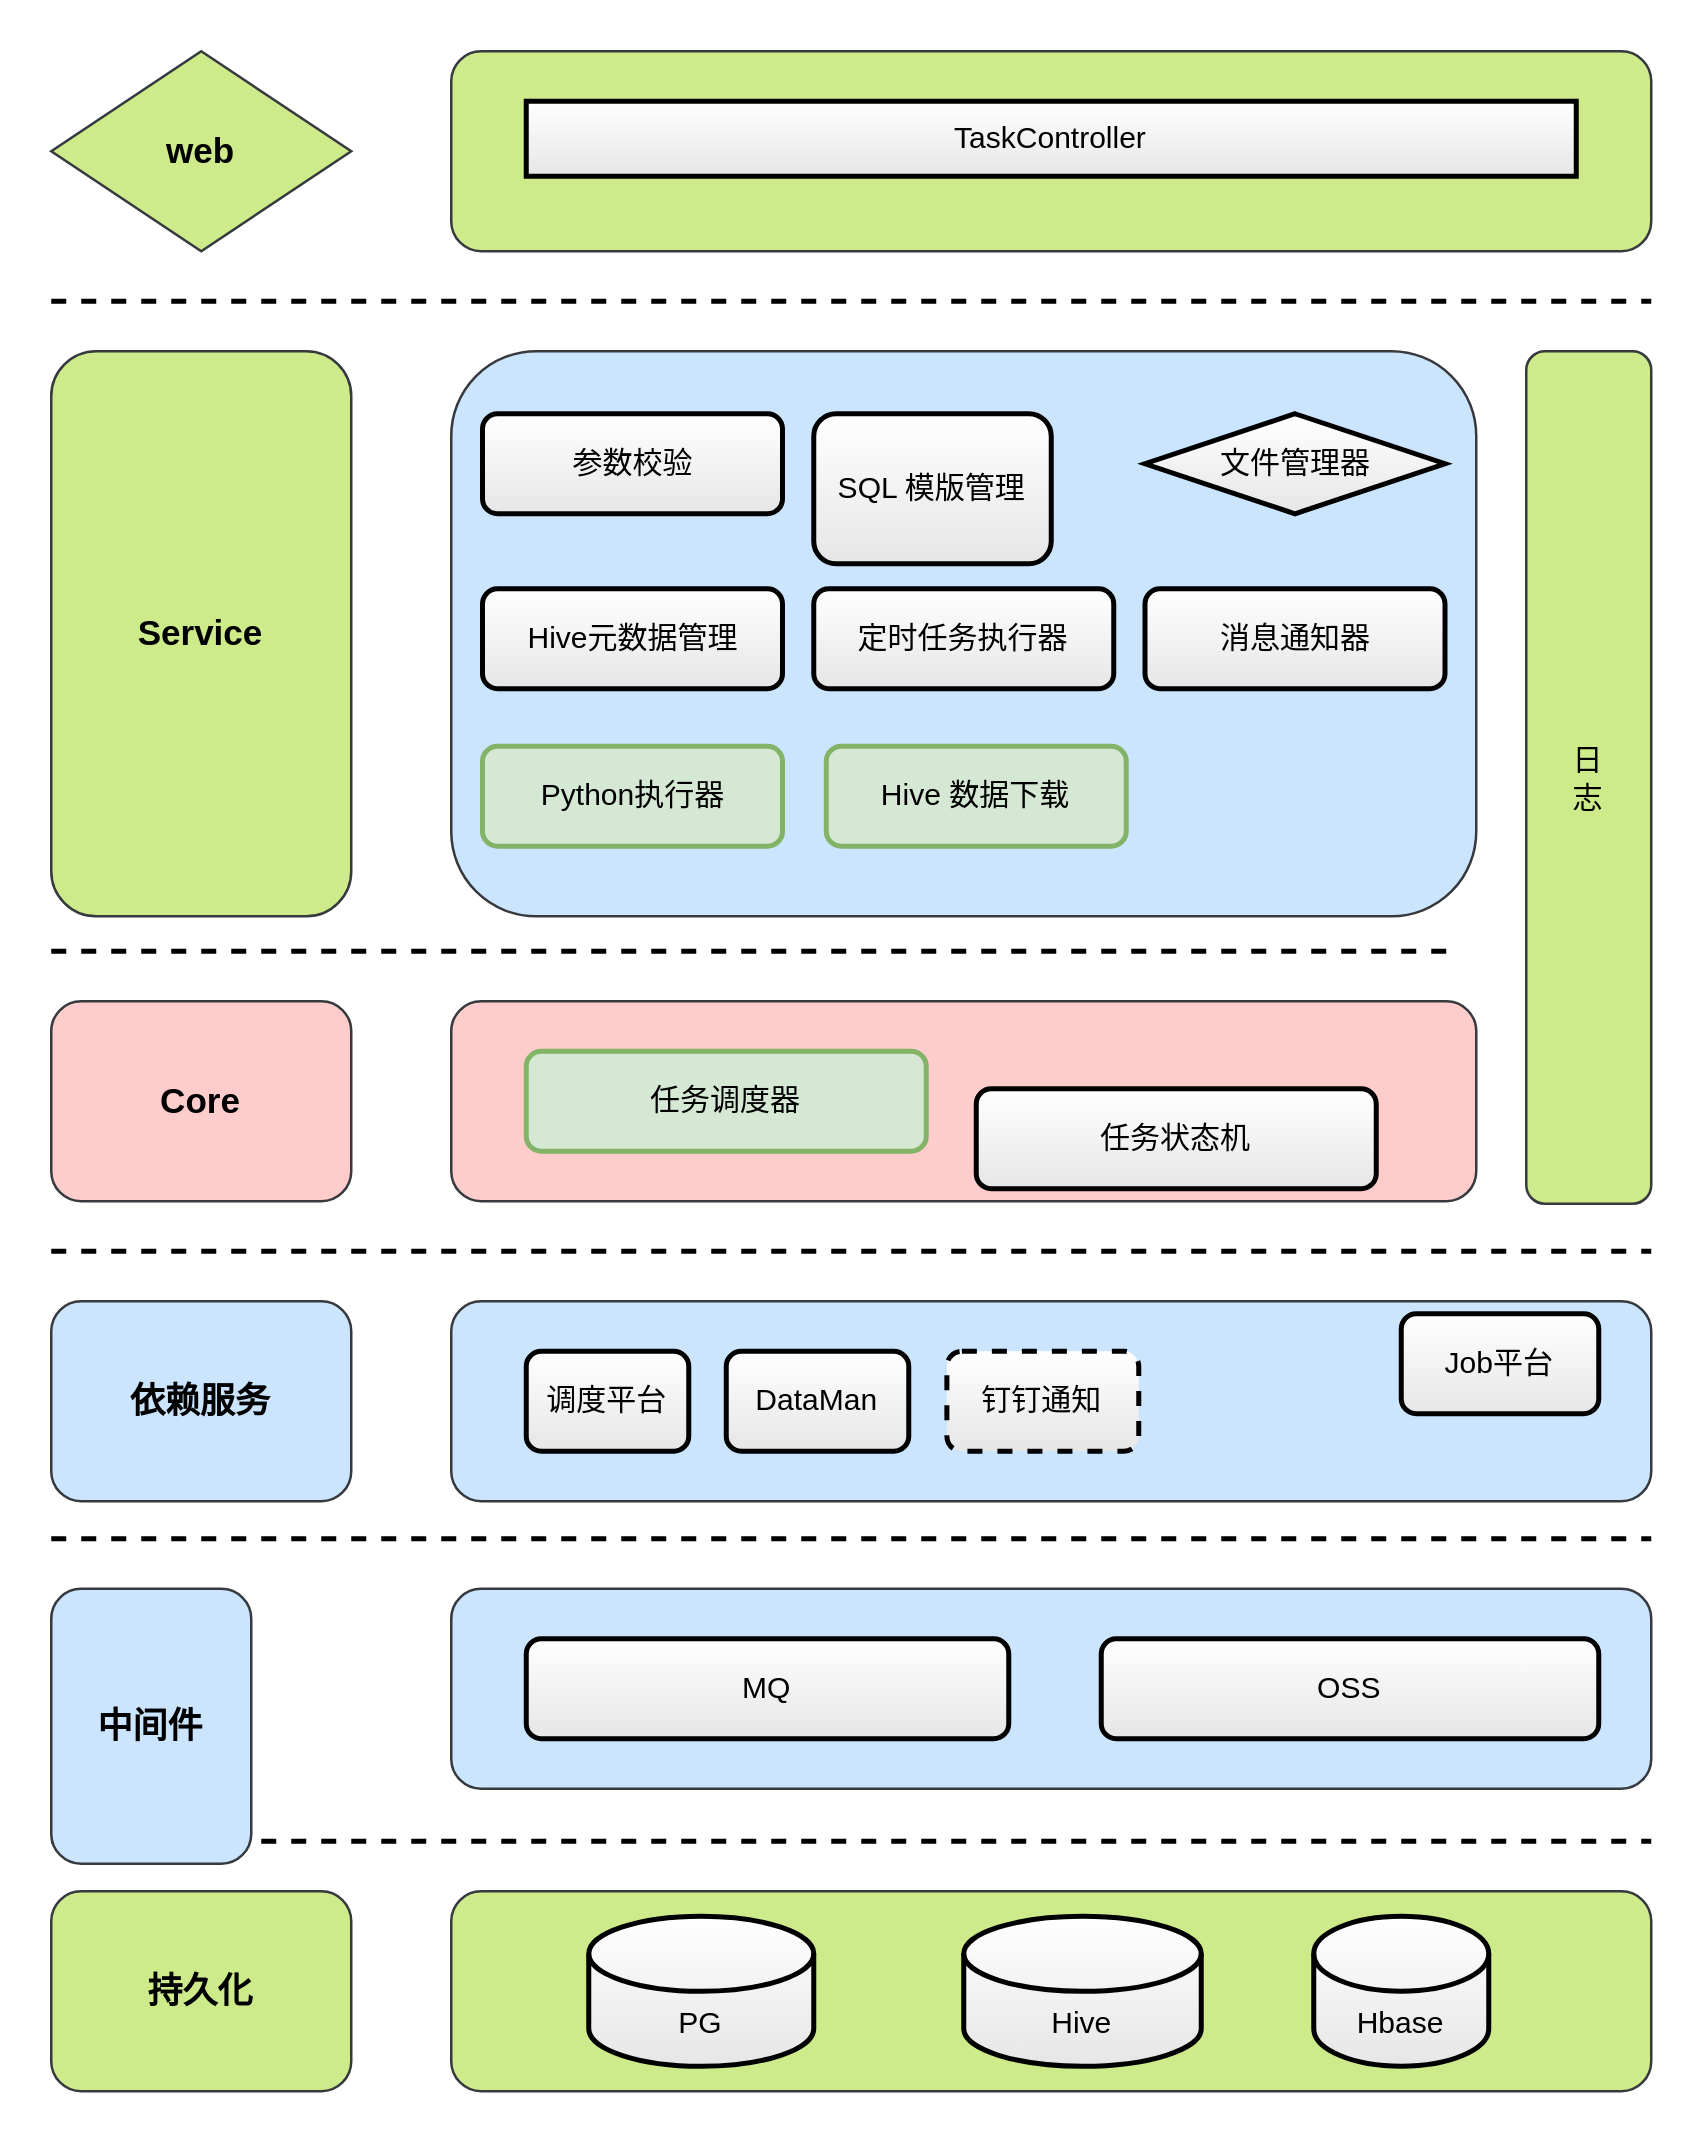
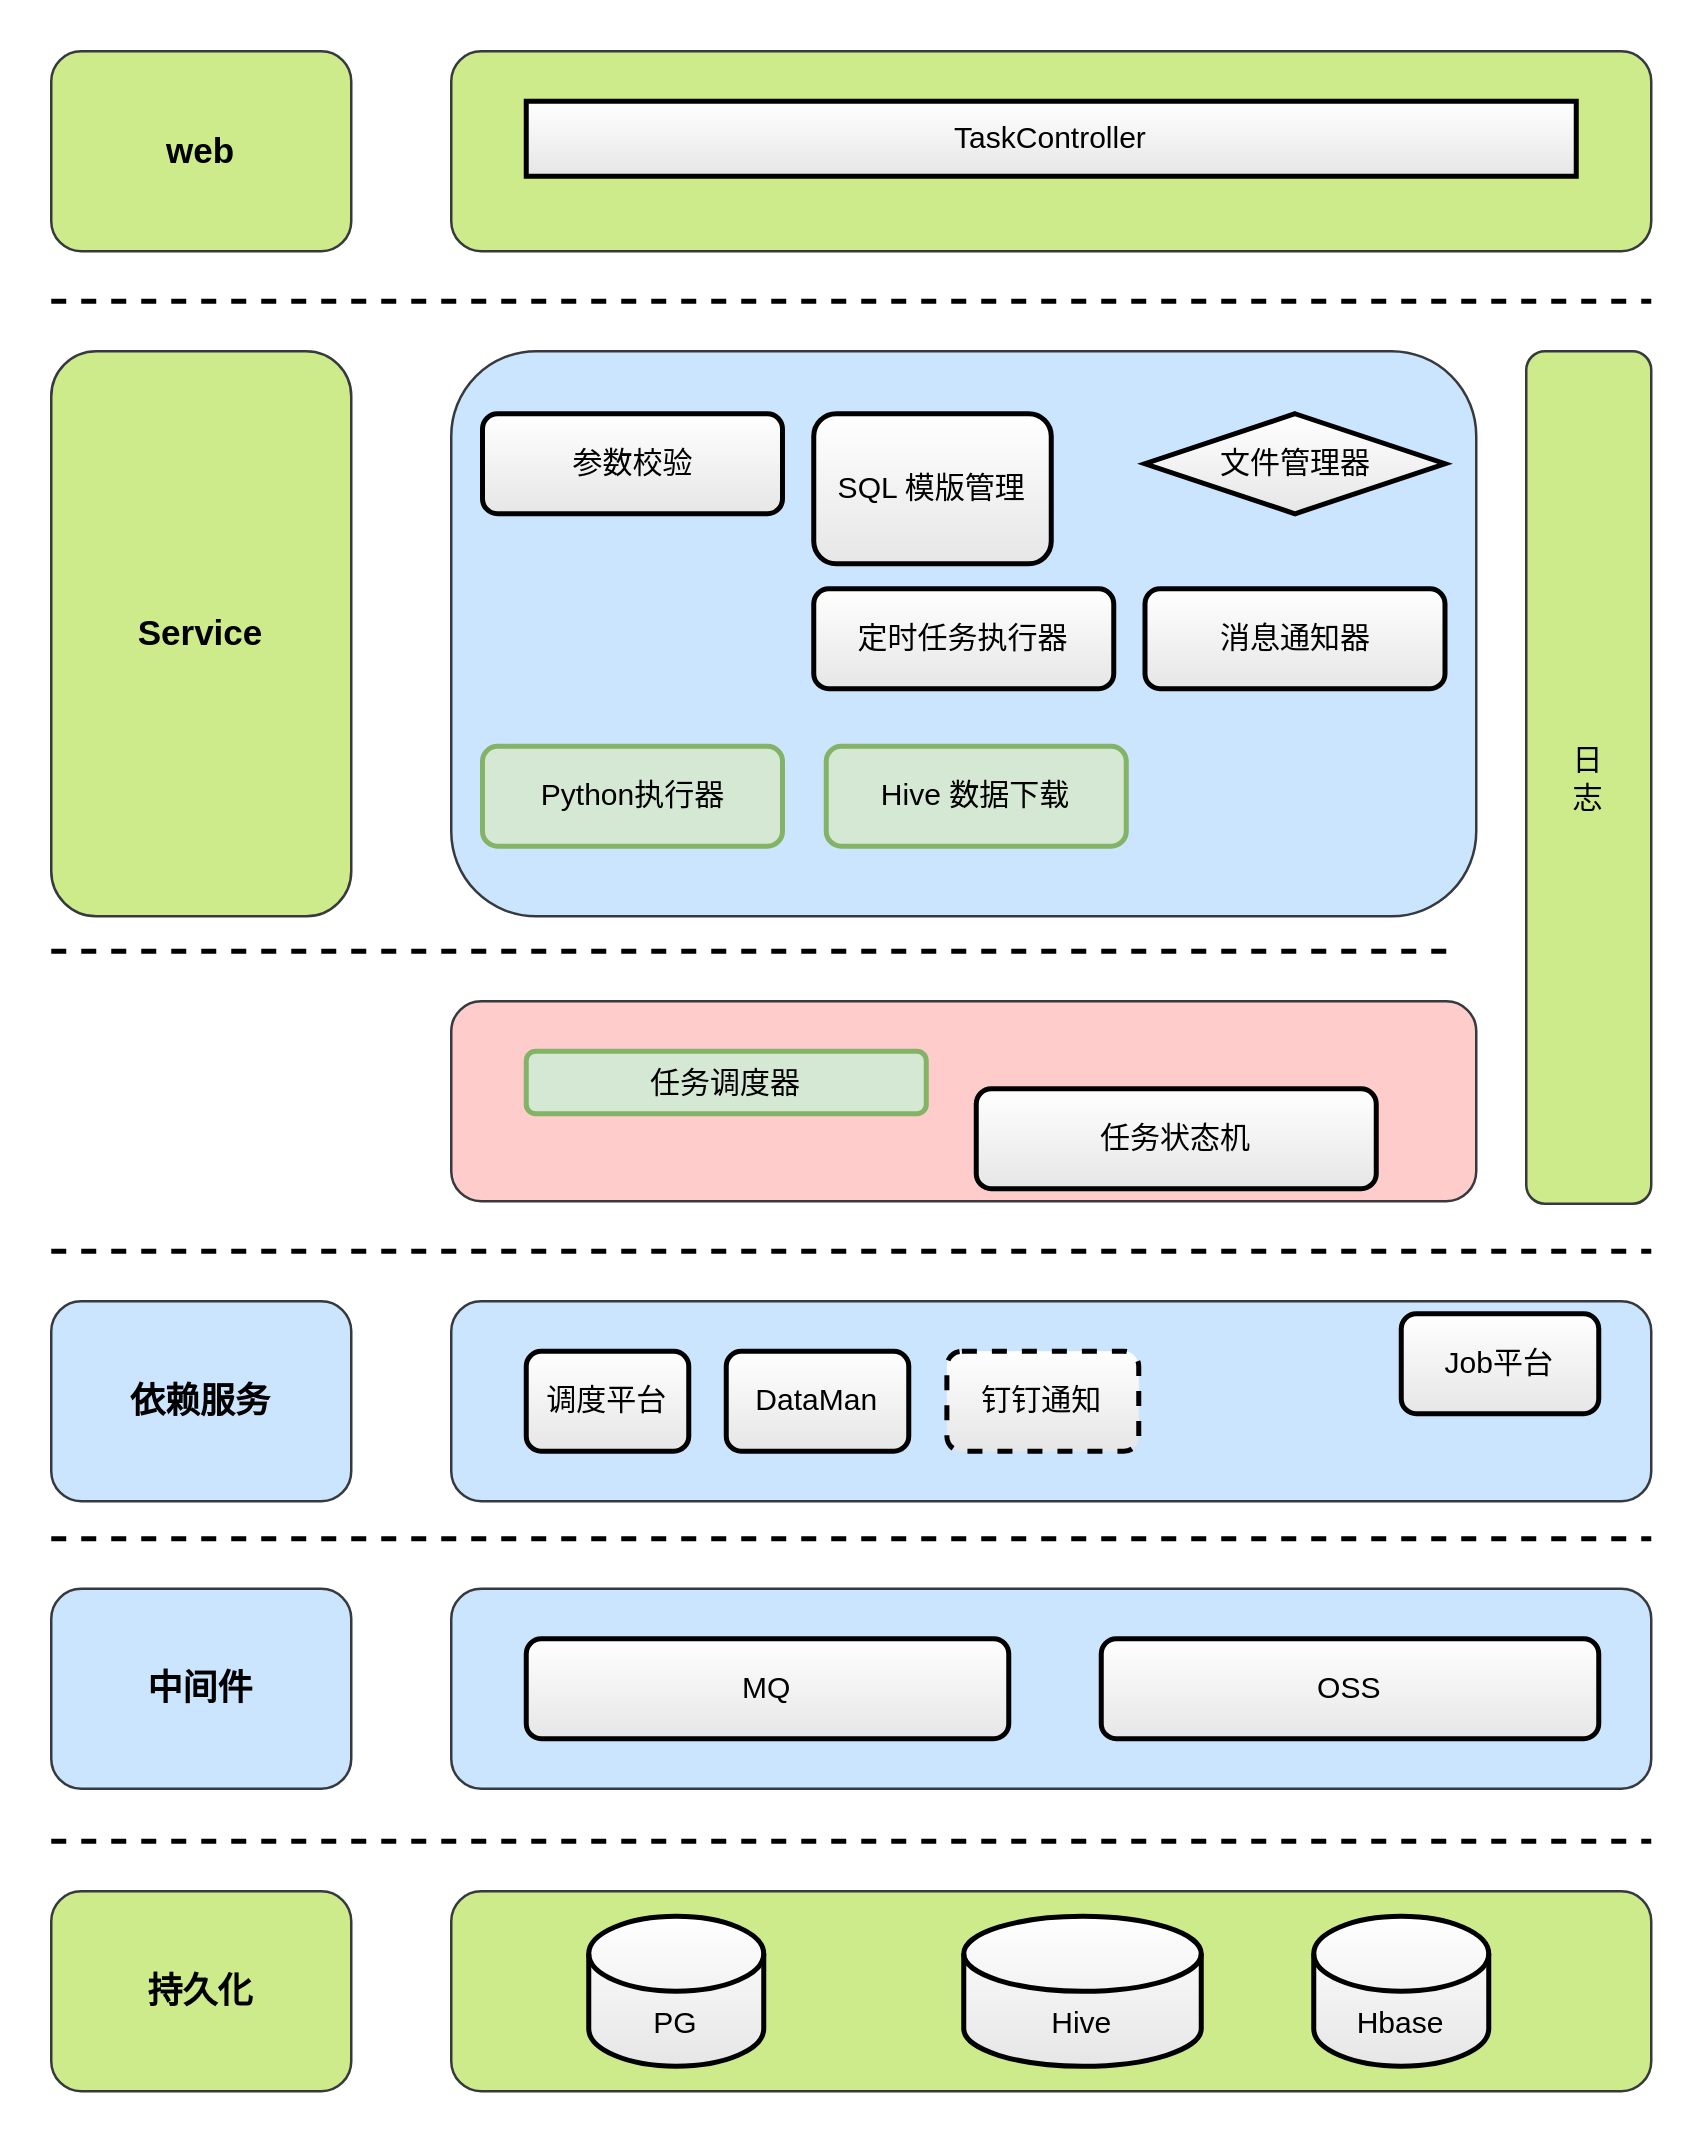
node "web": shape diamond -> rounded rectangle
node "Hive元数据管理": removed
node "Core": removed
node "任务调度器": size 400x100 -> 400x63
node "中间件": size 200x275 -> 300x200
node "PG": size 225x150 -> 175x150
